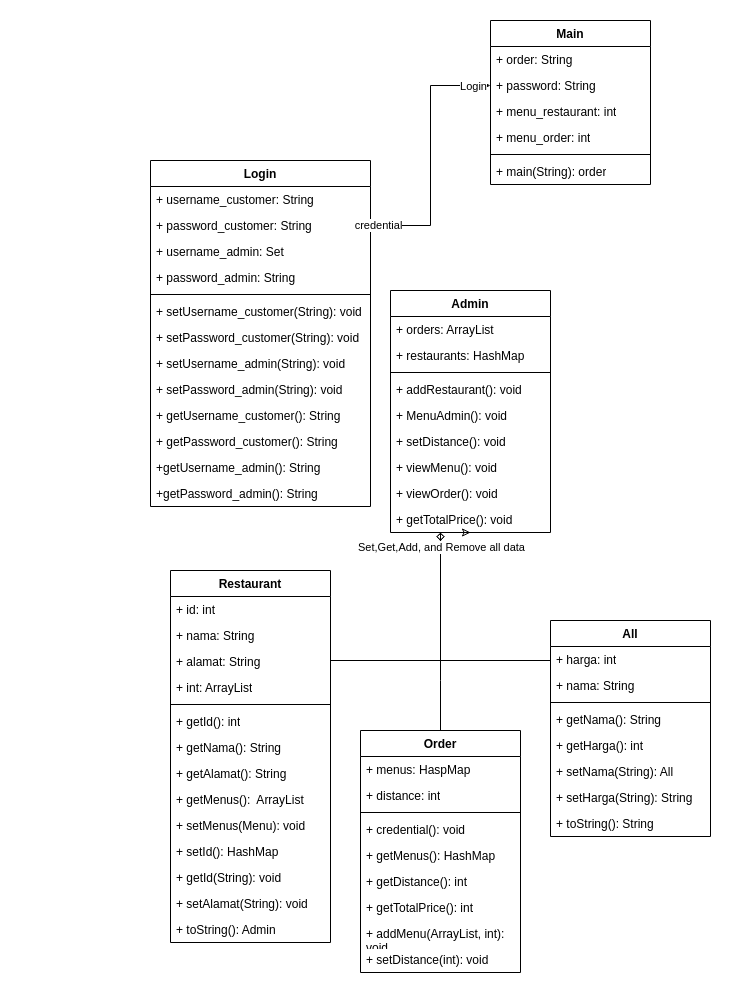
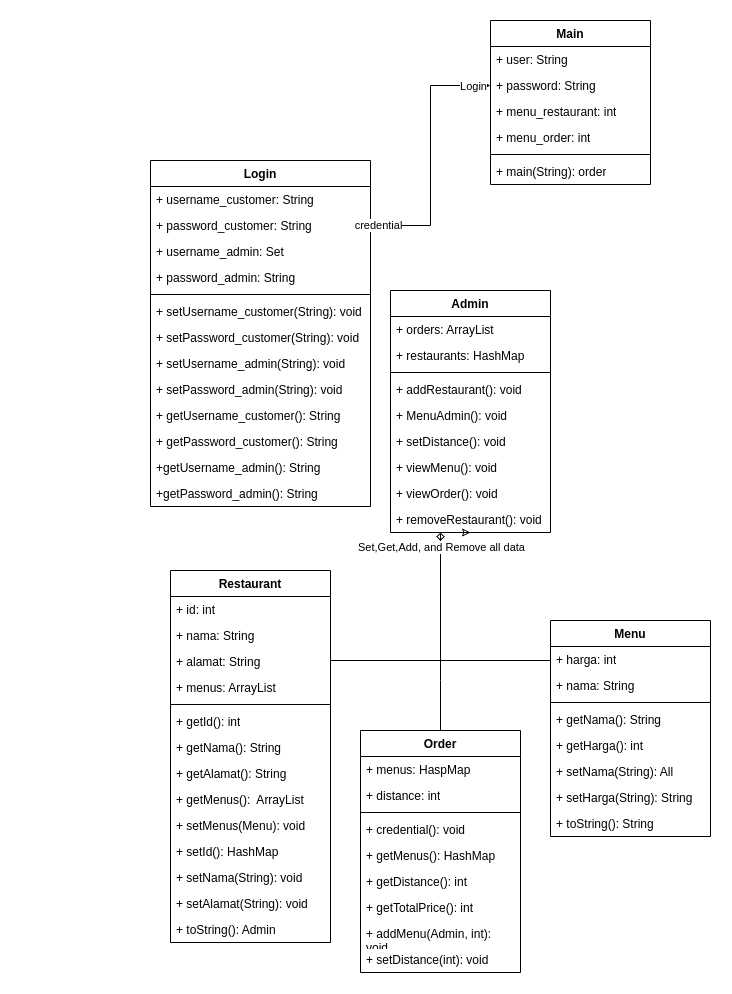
node "+ order: String": label "+ order: String" -> "+ user: String"
node "+ getTotalPrice(): void": label "+ getTotalPrice(): void" -> "+ removeRestaurant(): void"
node "All": label "All" -> "Menu"
node "+ int: ArrayList": label "+ int: ArrayList" -> "+ menus: ArrayList"
node "+ getId(String): void": label "+ getId(String): void" -> "+ setNama(String): void"
node "+ addMenu(ArrayList, int): void": label "+ addMenu(ArrayList, int): void" -> "+ addMenu(Admin, int): void"
